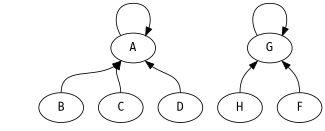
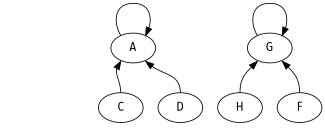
node "B": removed
